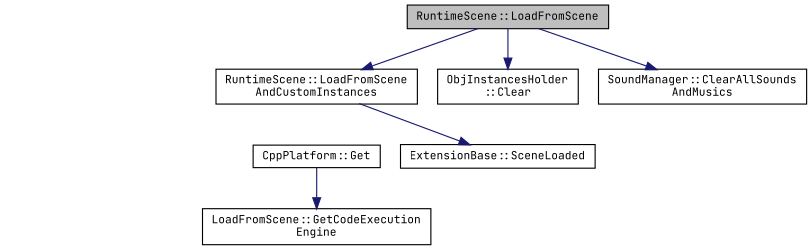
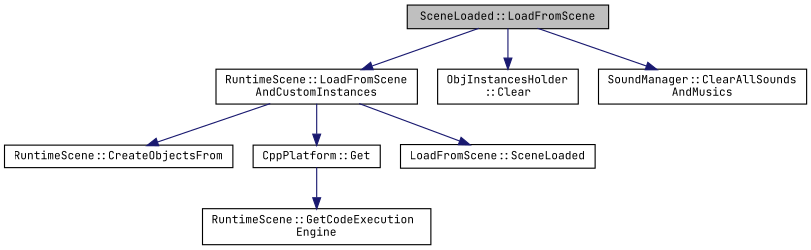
node "RuntimeScene::LoadFromScene": label "RuntimeScene::LoadFromScene" -> "SceneLoaded::LoadFromScene"
edge "RuntimeScene::LoadFromScene AndCustomInstances" -> "CppPlatform::Get": added
node "RuntimeScene::CreateObjectsFrom": added
node "ExtensionBase::SceneLoaded": label "ExtensionBase::SceneLoaded" -> "LoadFromScene::SceneLoaded"
node "LoadFromScene::GetCodeExecution Engine": label "LoadFromScene::GetCodeExecution Engine" -> "RuntimeScene::GetCodeExecution Engine"
